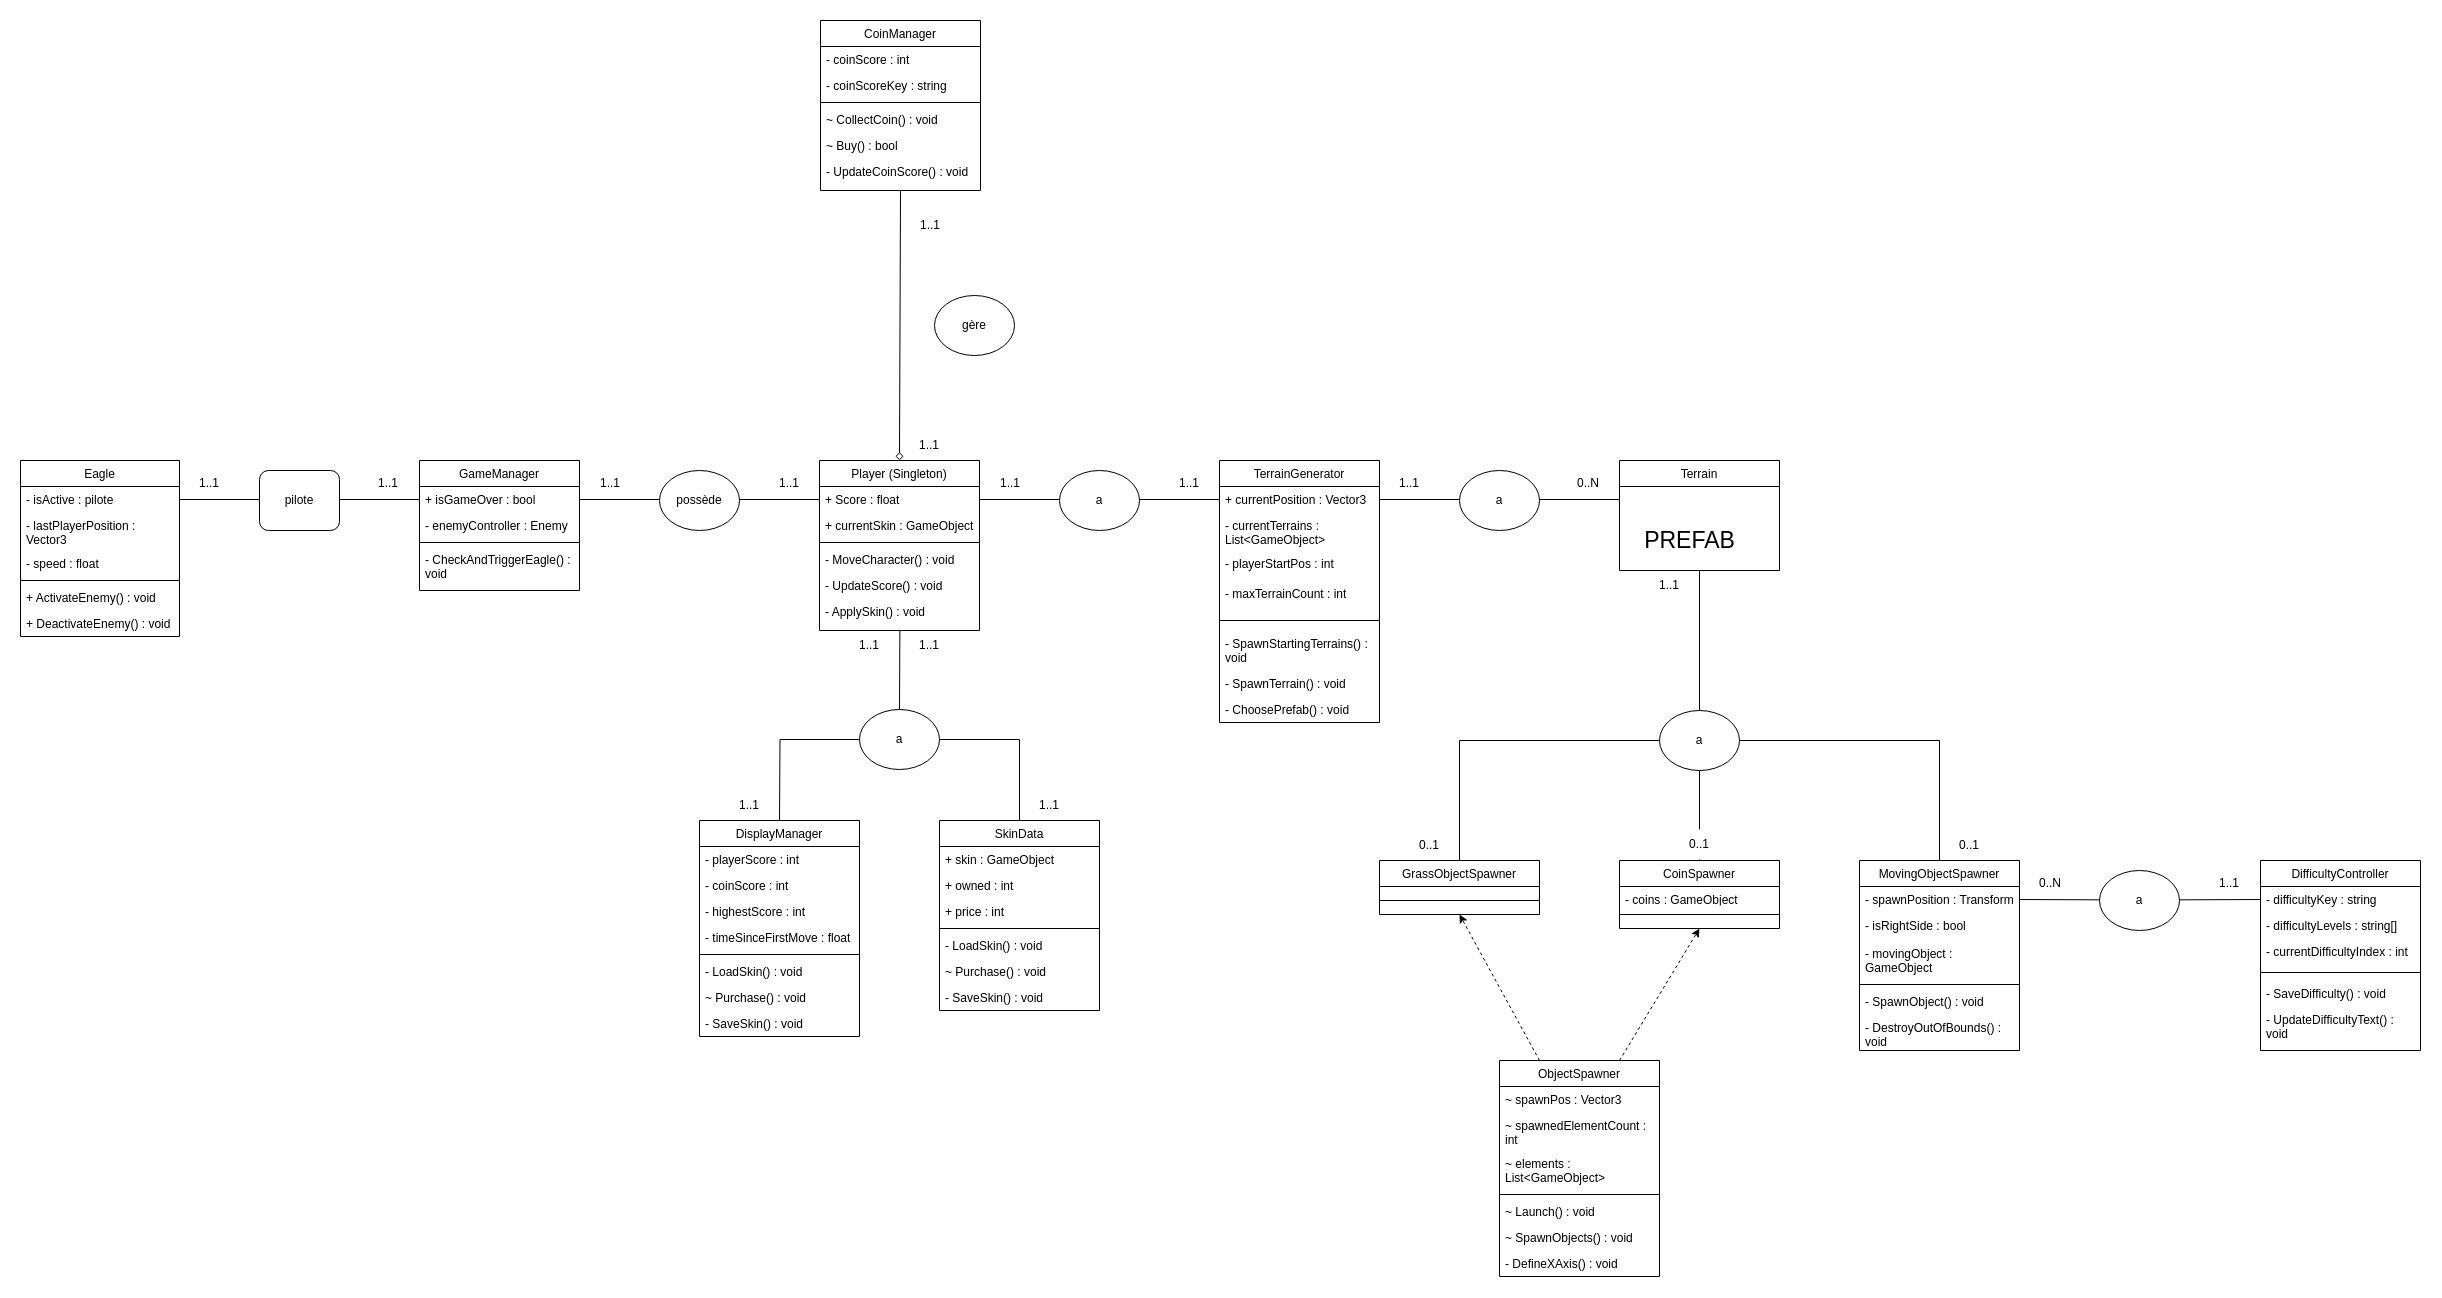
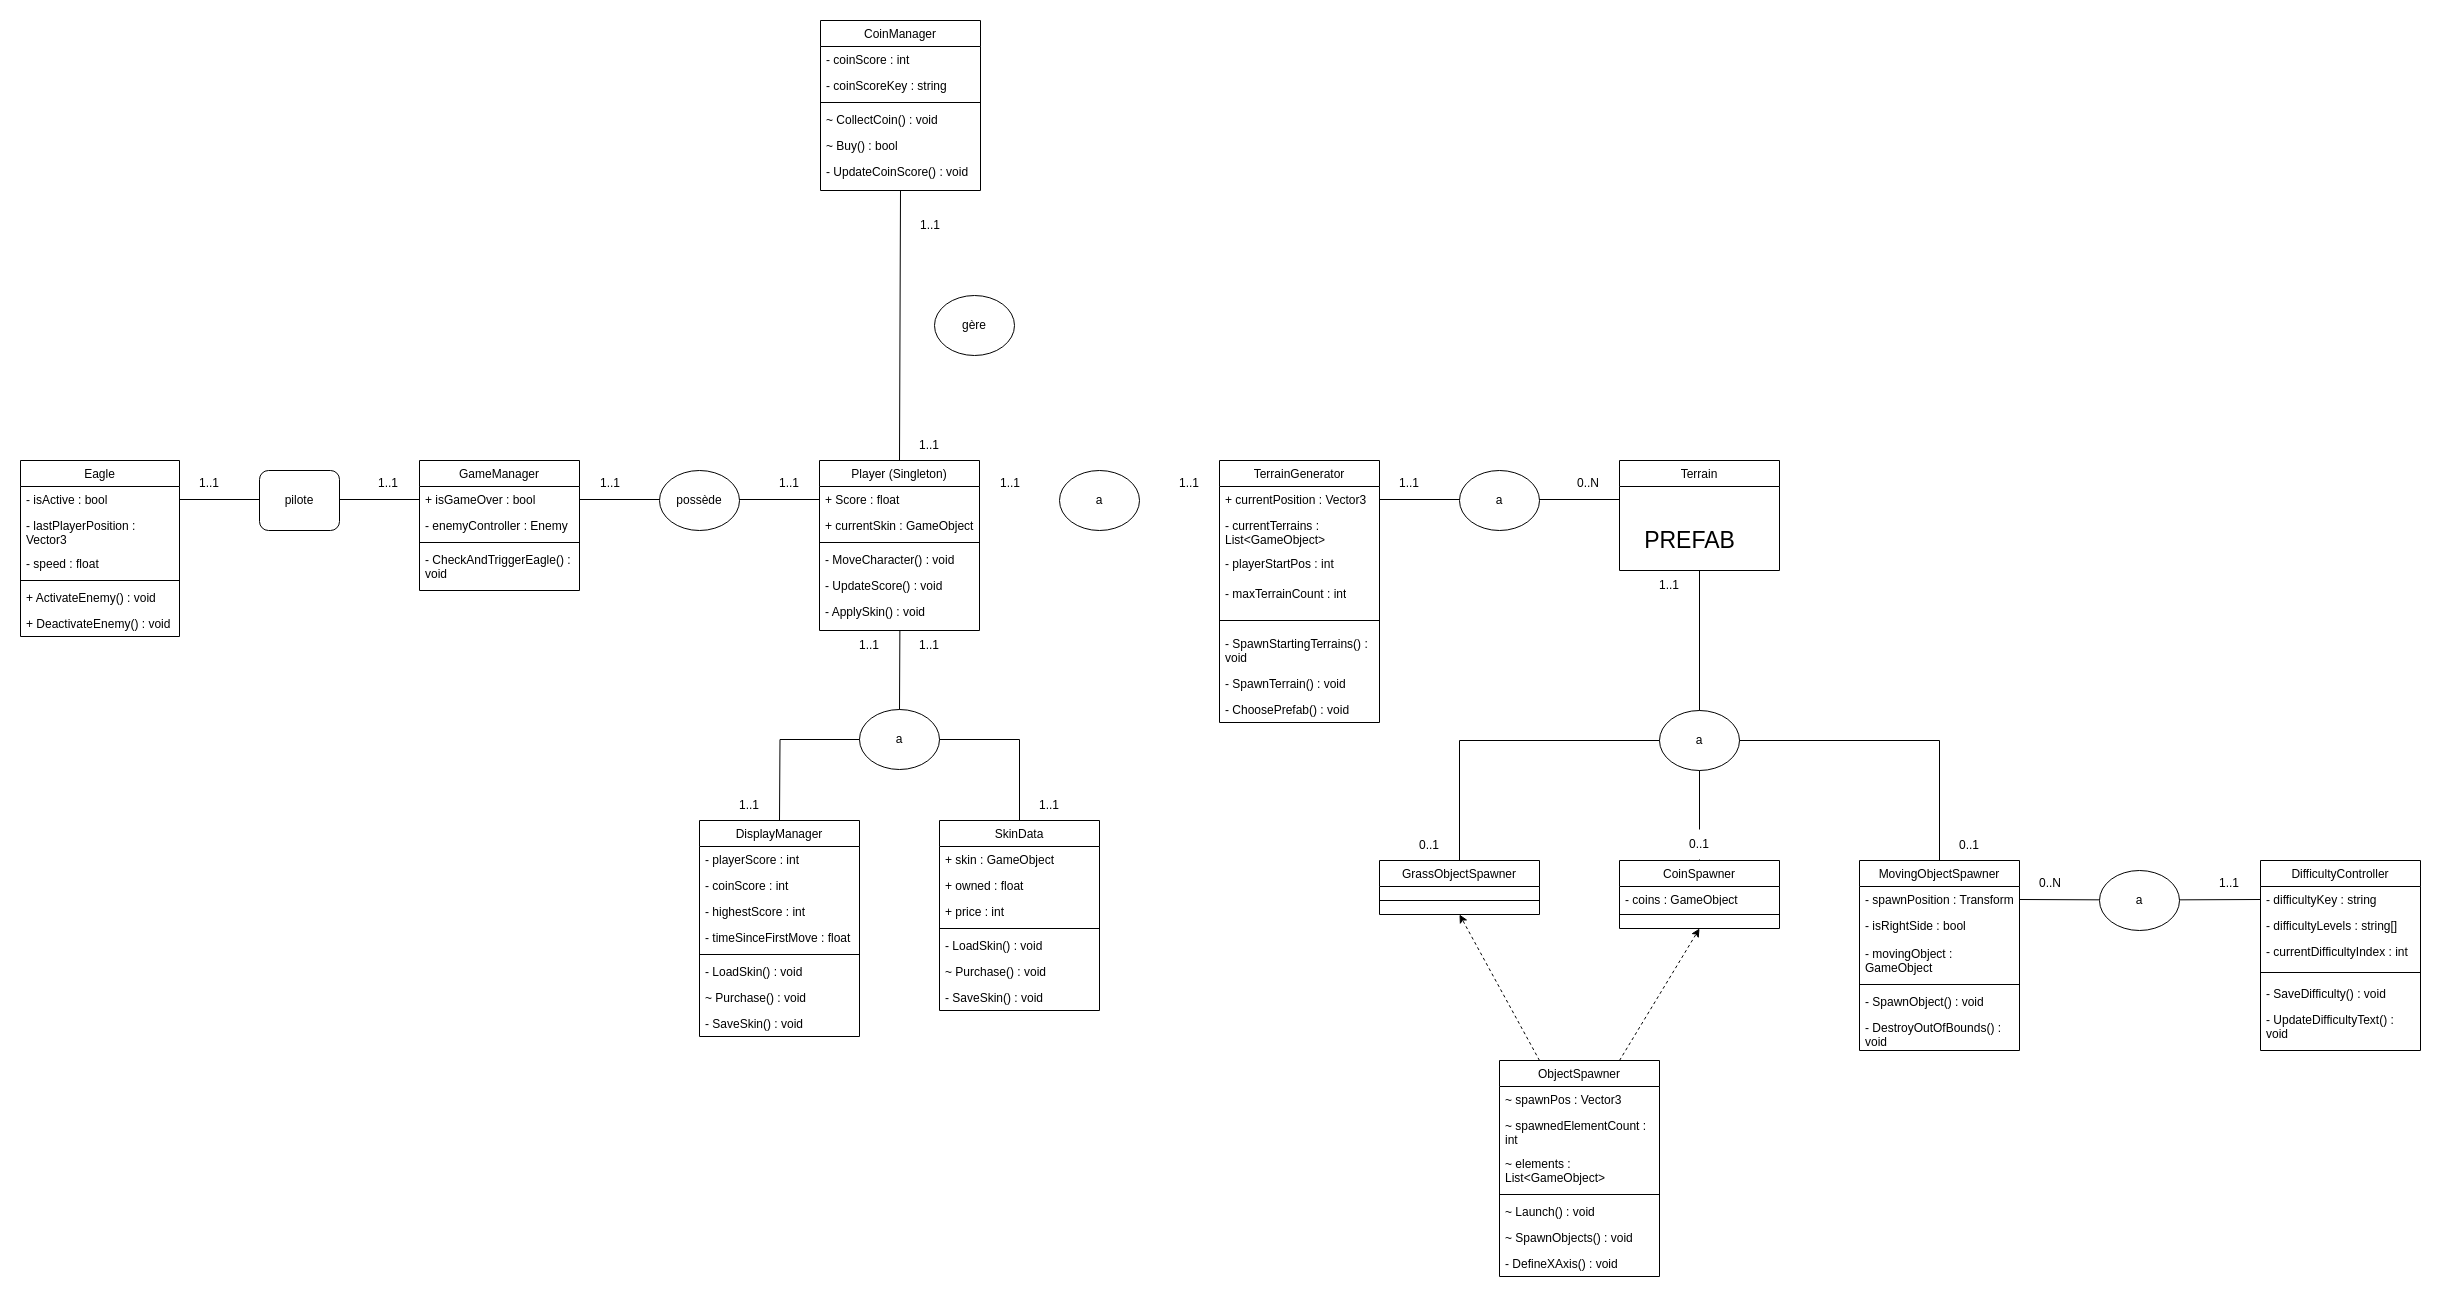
edge "CoinManager" -> "Player (Singleton)": arrowhead diamond -> none
node "- isActive : pilote": label "- isActive : pilote" -> "- isActive : bool"
edge "+ Score : float" -- "+ currentPosition : Vector3": removed
node "+ owned : int": label "+ owned : int" -> "+ owned : float"
